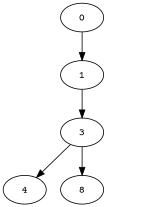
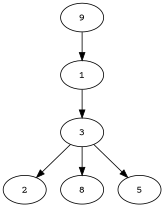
node "0": label "0" -> "9"
node "4": label "4" -> "2"
node "5": added
